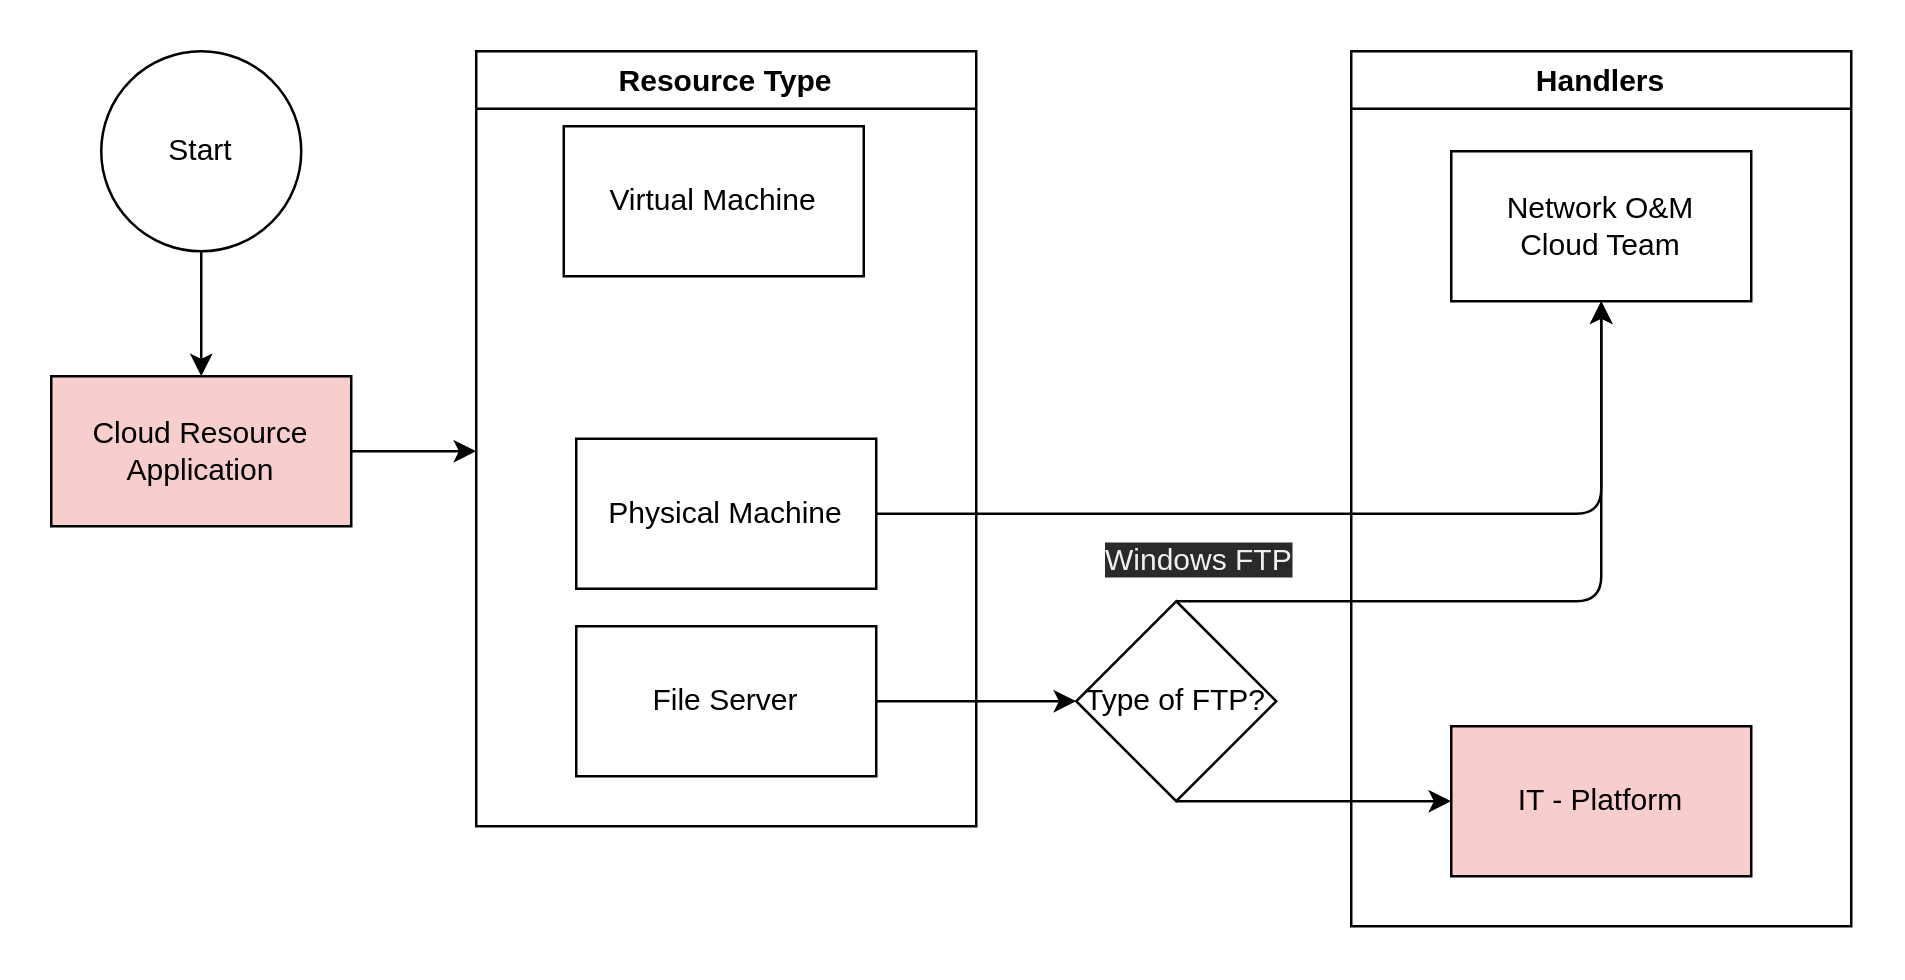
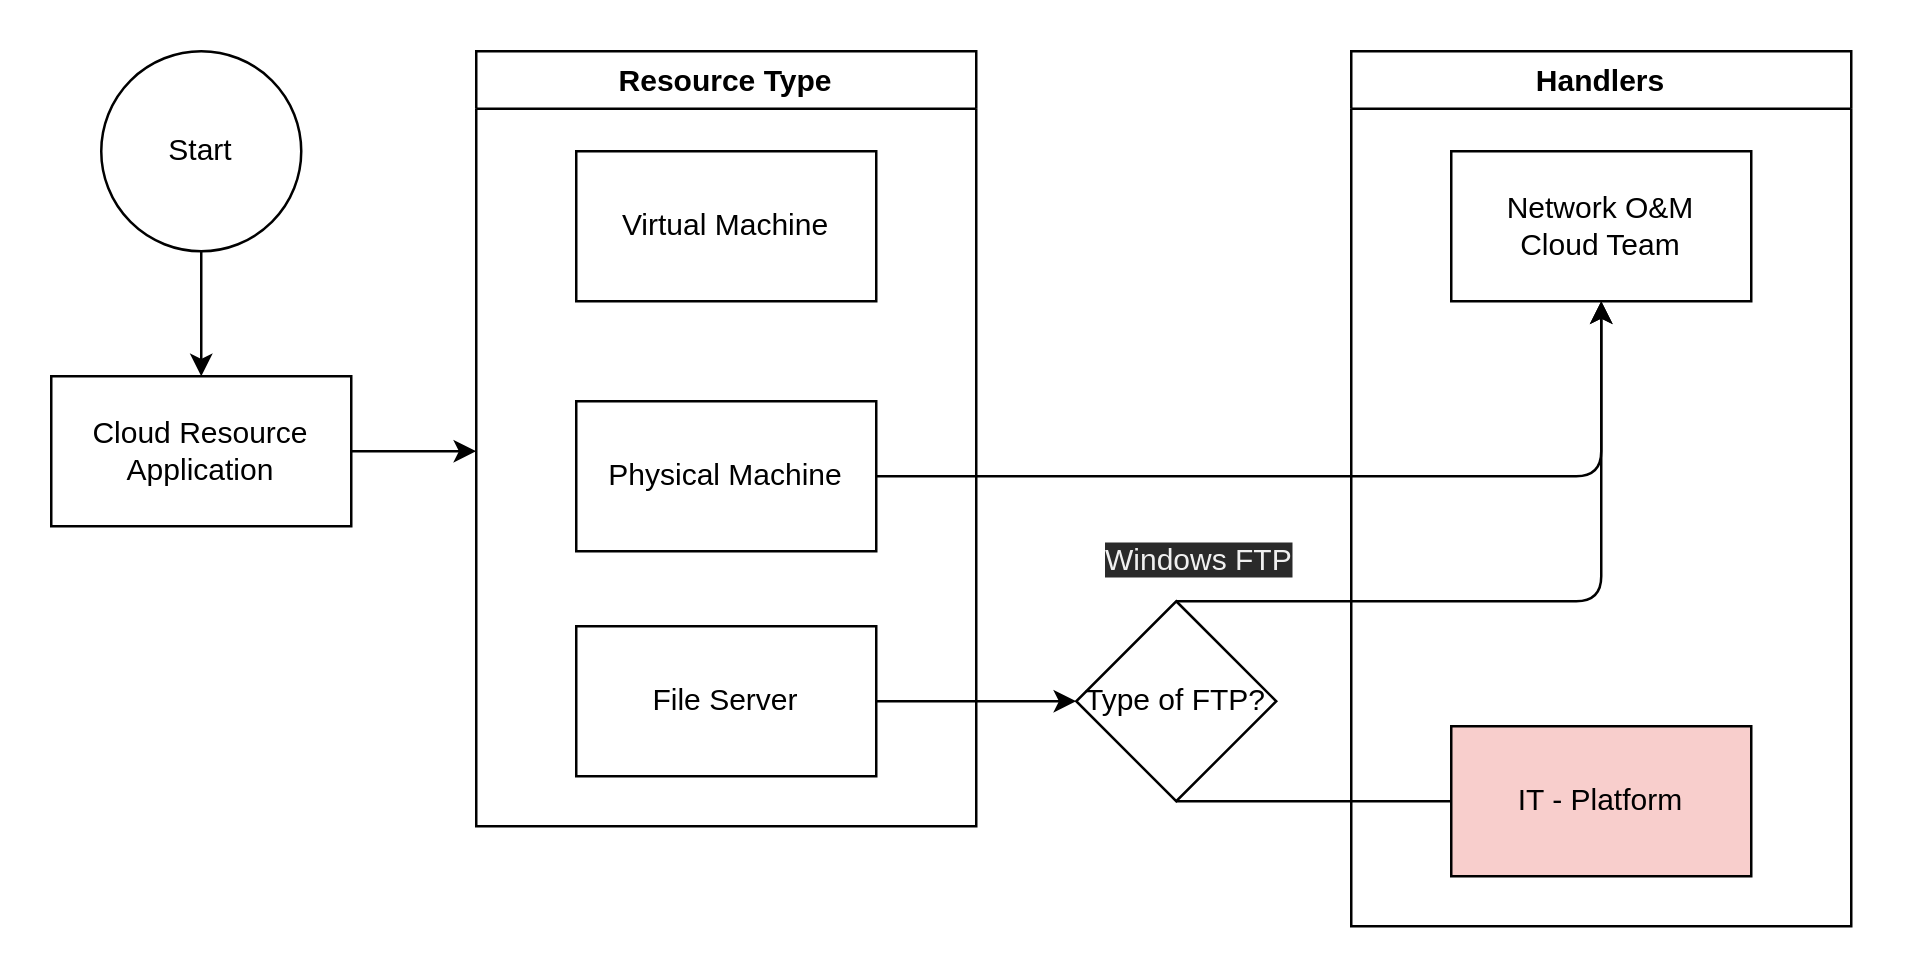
node "Virtual Machine": moved (714, 201) -> (726, 226)
node "Cloud Resource Application": fillcolor #f8cecc -> #ffffff
node "Physical Machine": moved (726, 514) -> (726, 476)
edge "Type of FTP?" -> "IT - Platform": arrowhead classic -> none
